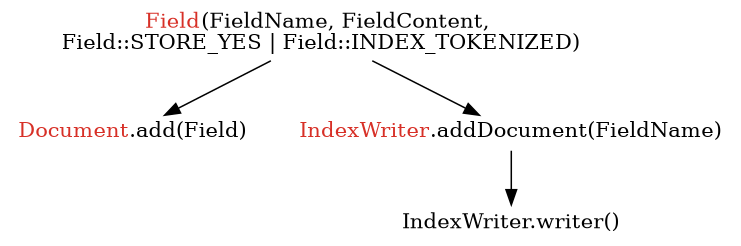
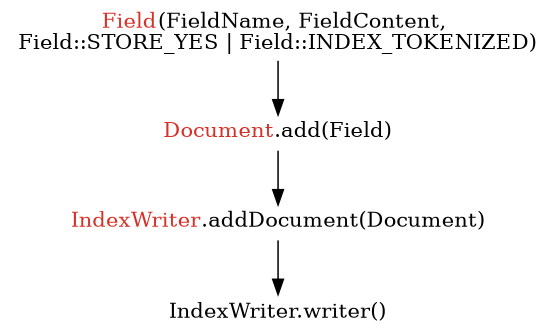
edge "Field" -> "IndexWriter": now "Document" -> "IndexWriter"
node "IndexWriter": text ".addDocument(FieldName)" -> ".addDocument(Document)"
